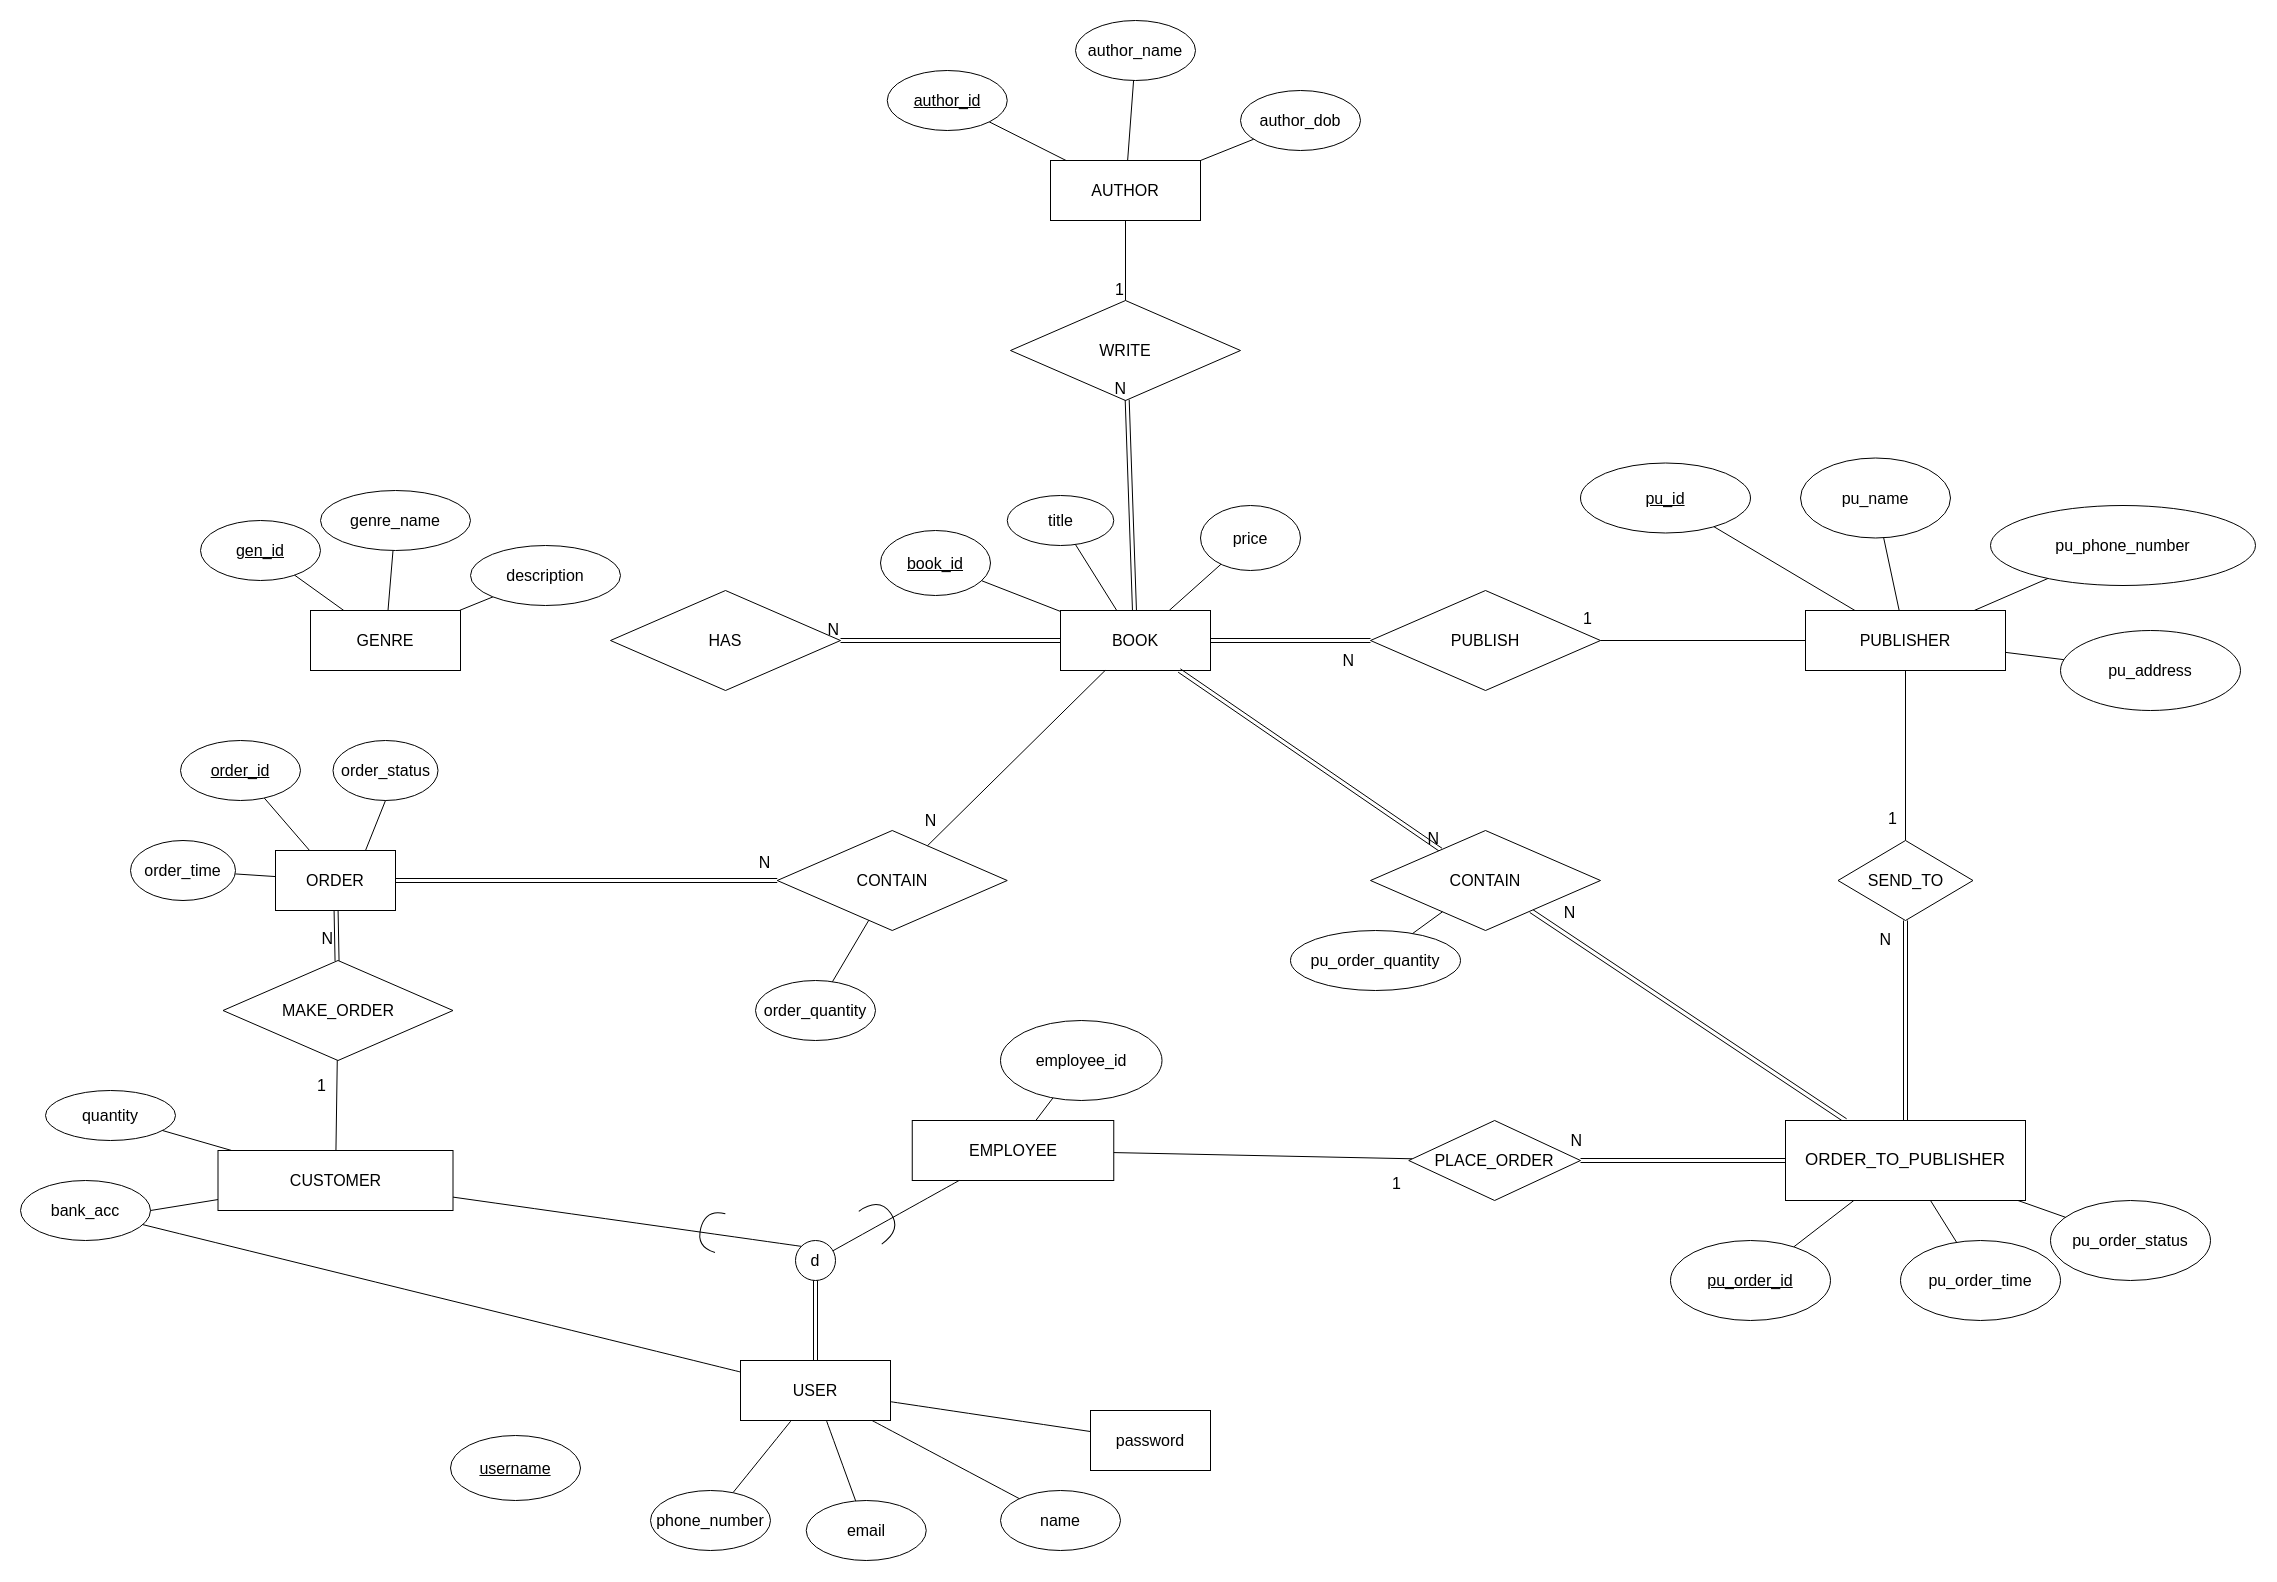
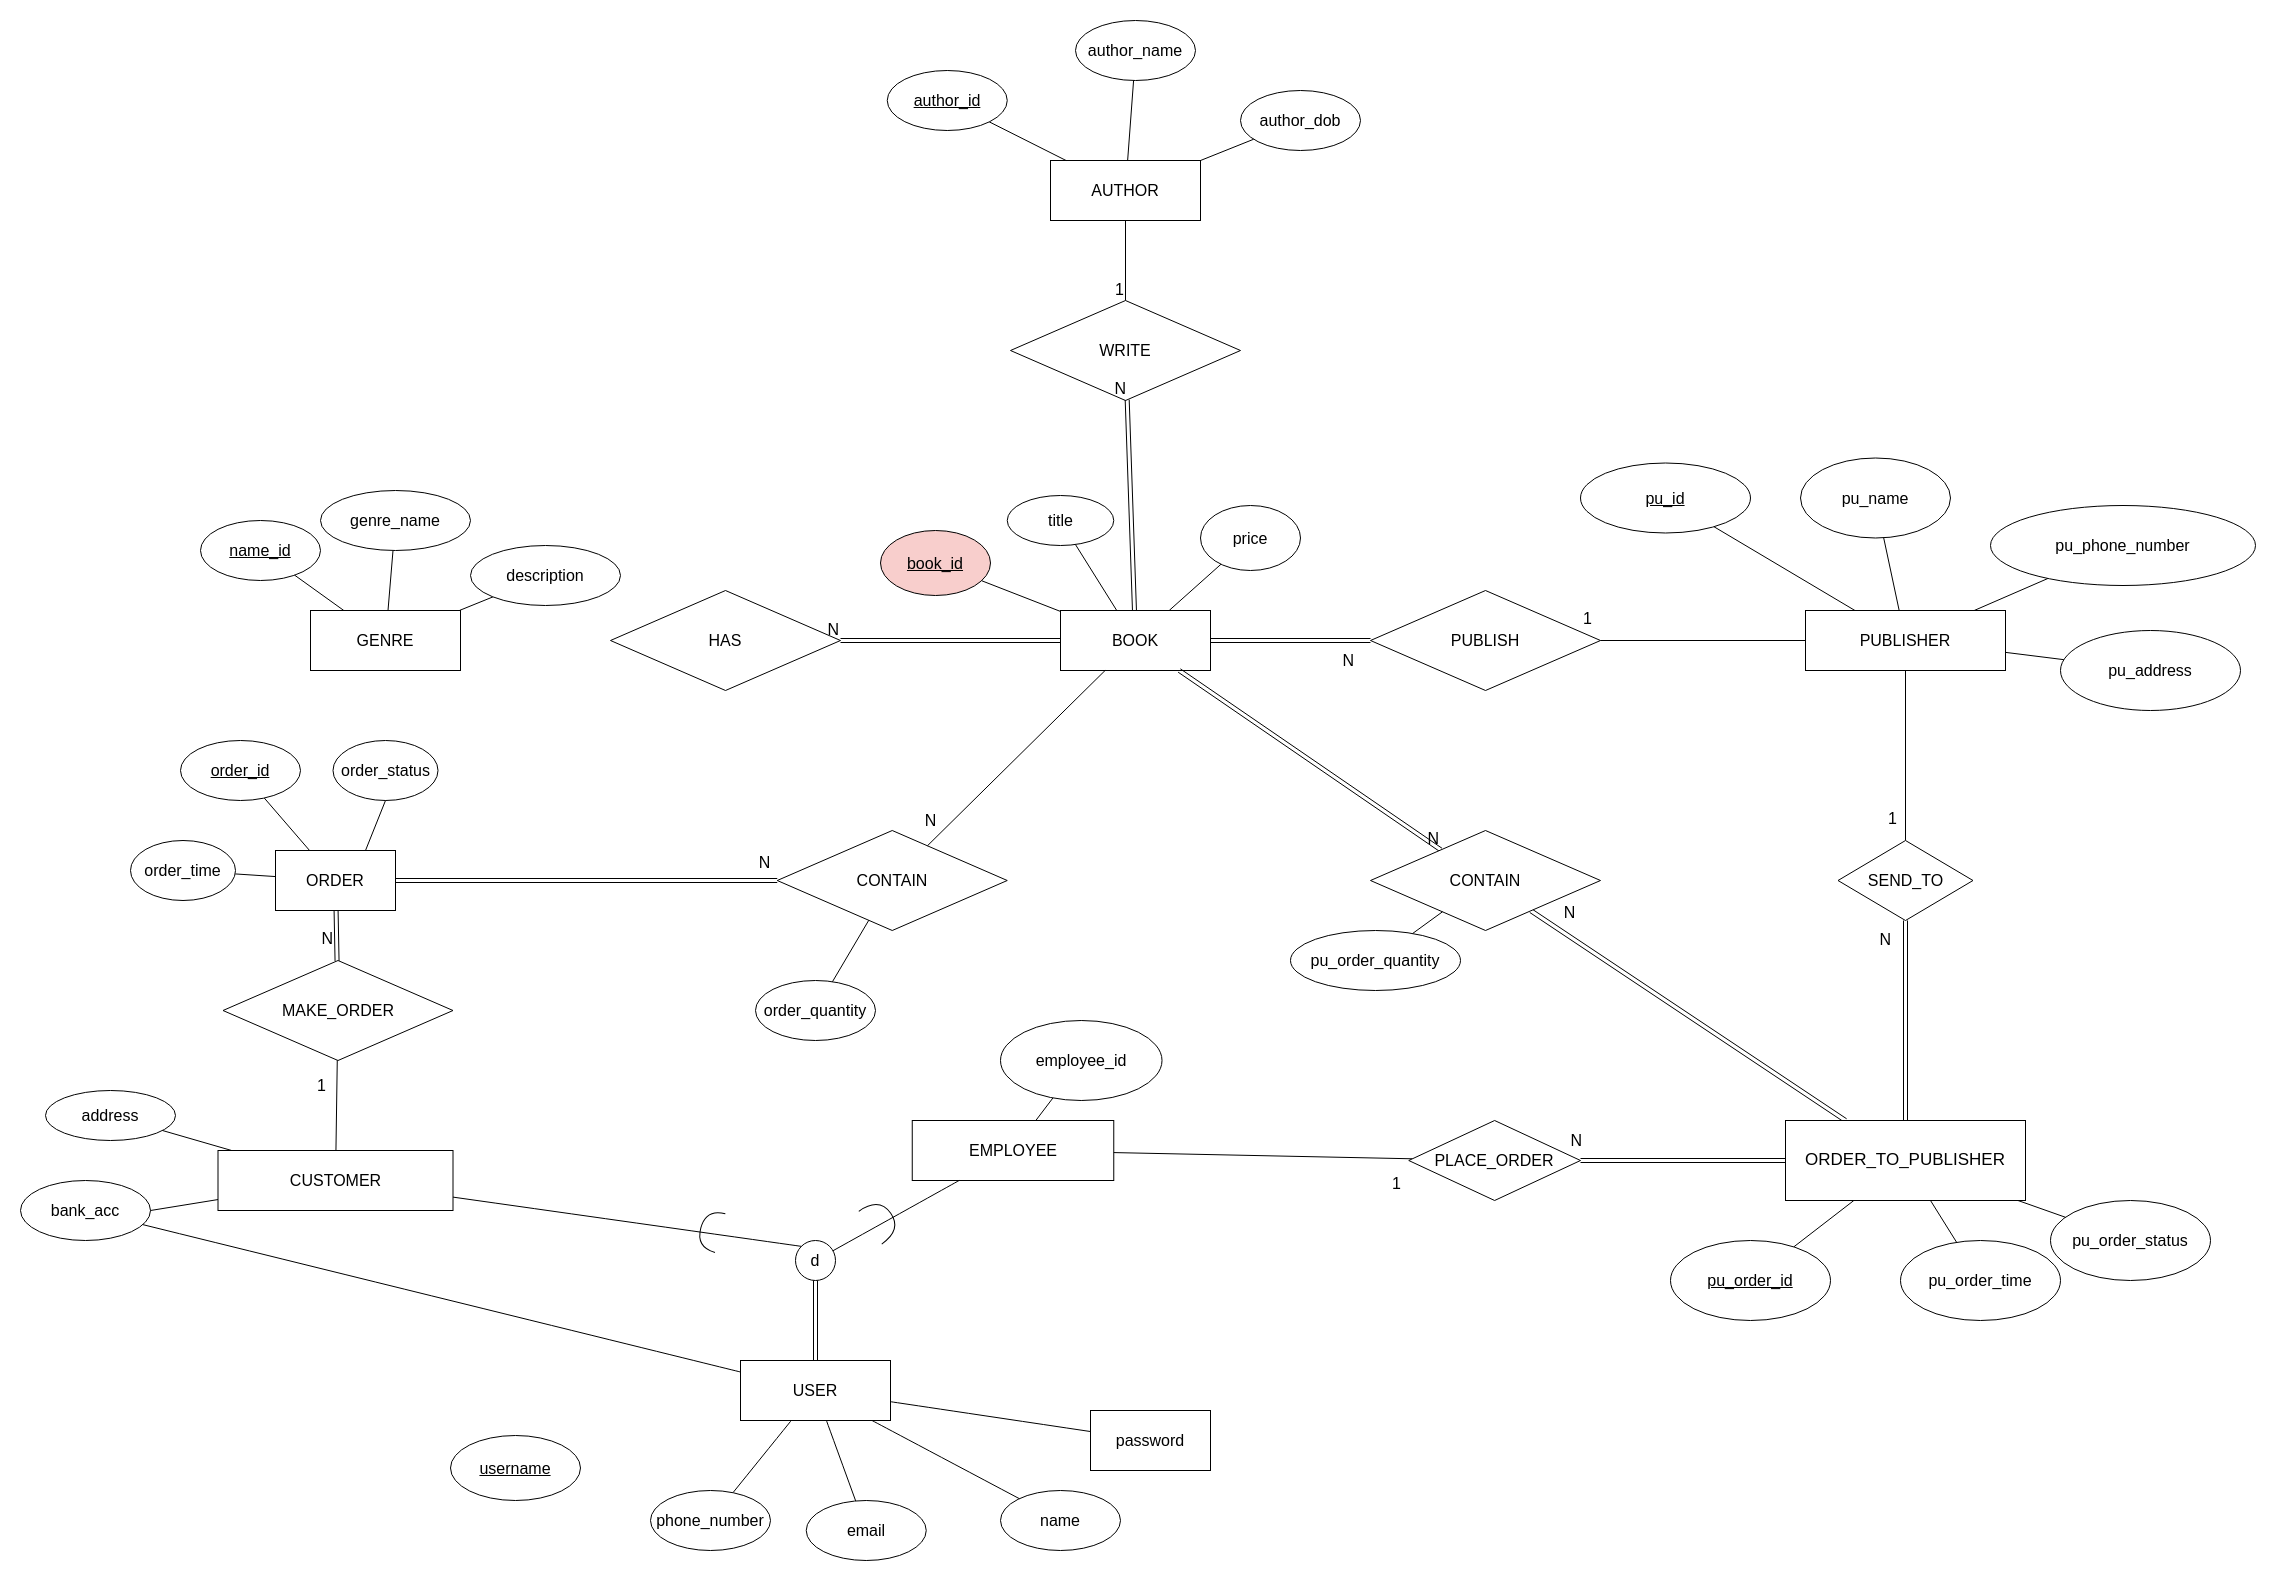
node "gen_id": label "gen_id" -> "name_id"
node "book_id": fillcolor #ffffff -> #f8cecc
node "quantity": label "quantity" -> "address"
